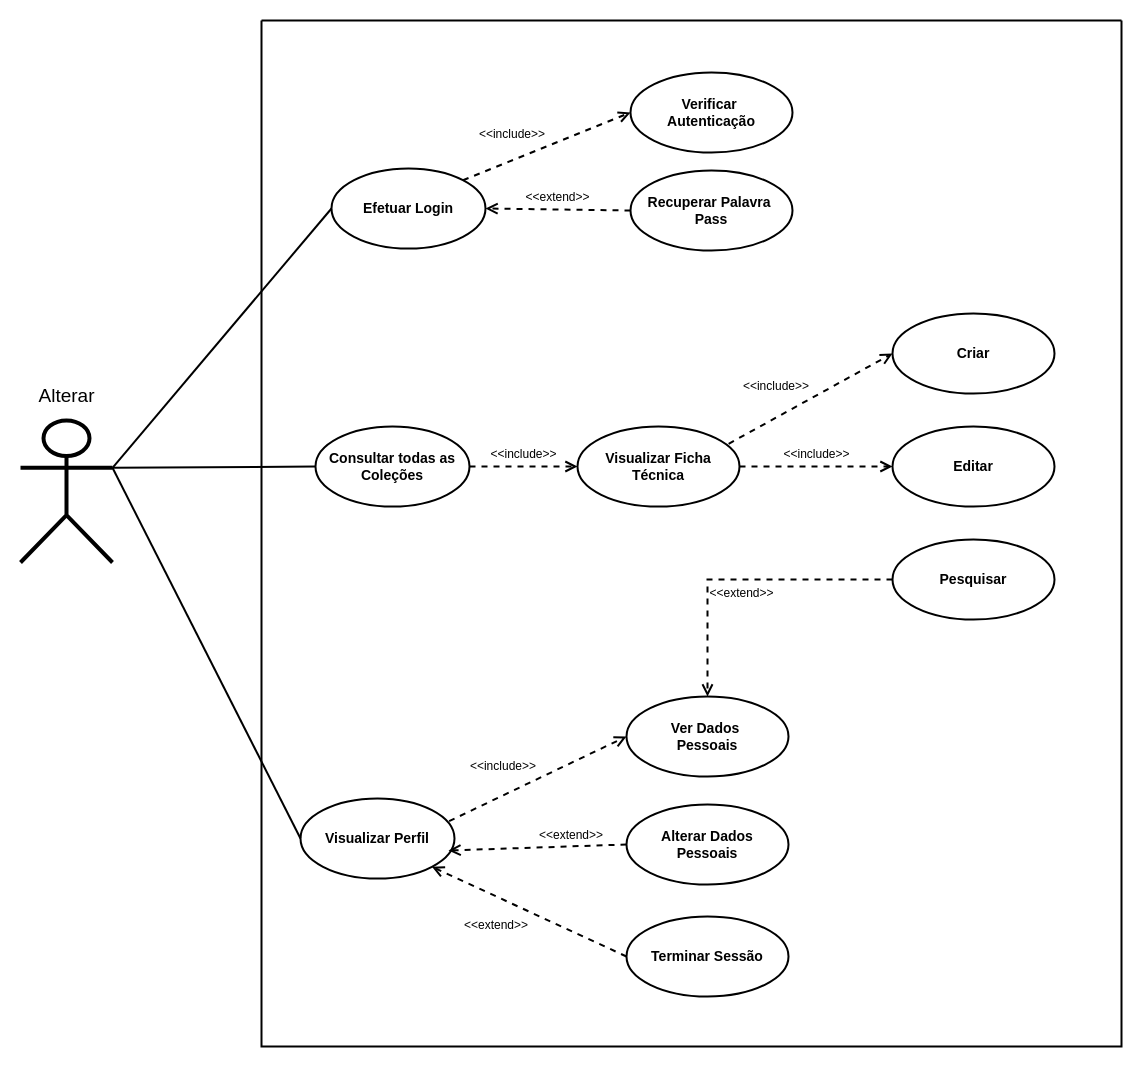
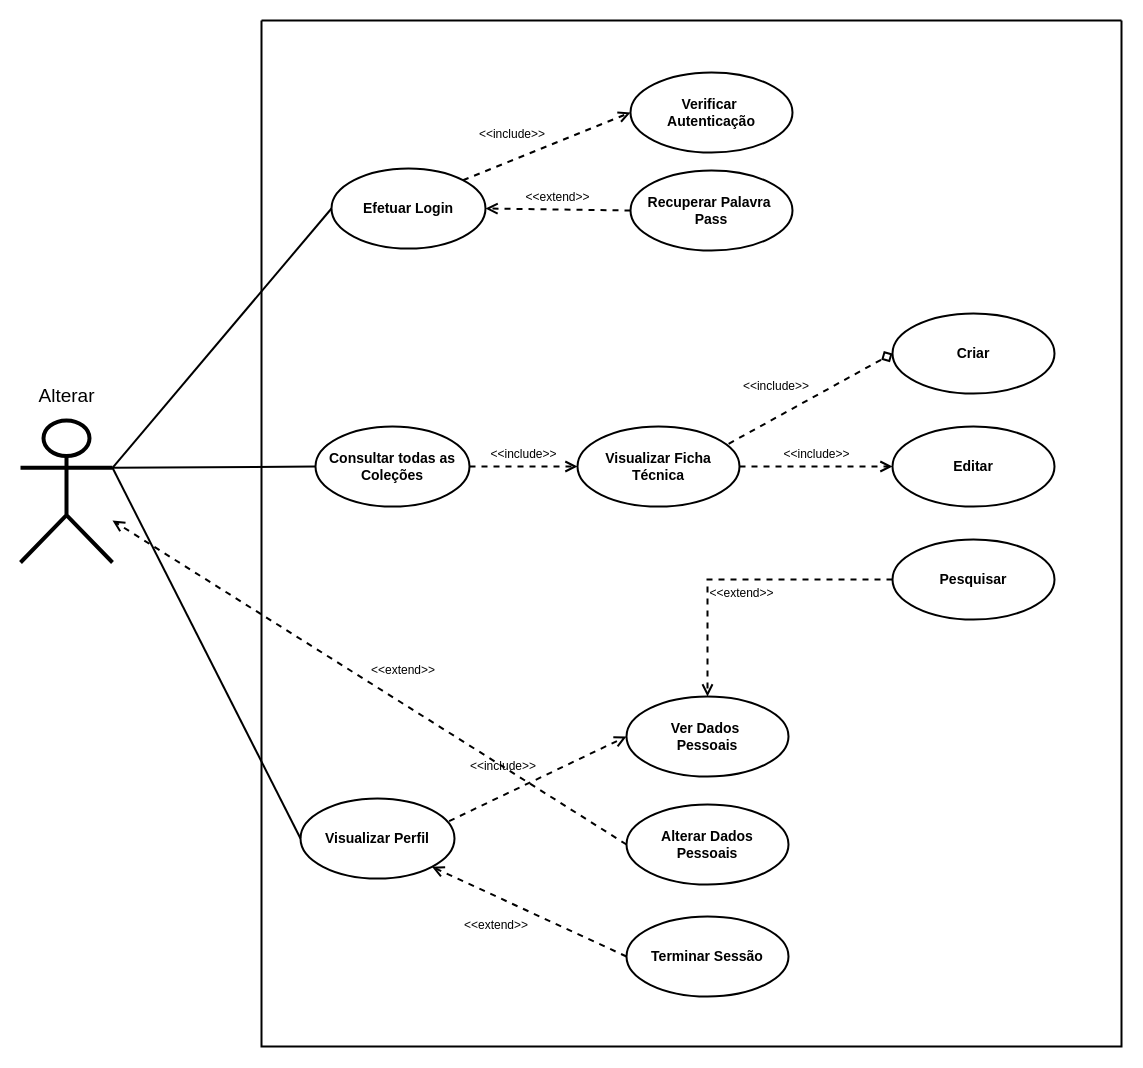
edge "Visualizar Ficha Técnica" -> "Criar": arrowhead open -> diamond
edge "Alterar Dados Pessoais" -> "Visualizar Perfil": now "Alterar Dados Pessoais" -> "Alterar"
